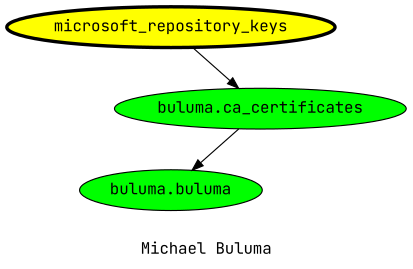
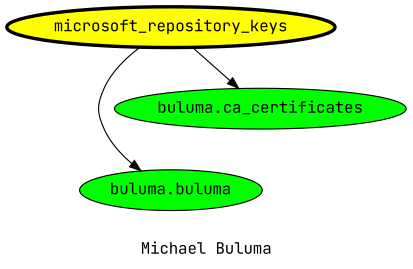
edge "buluma.ca_certificates" -> "buluma.buluma": now "microsoft_repository_keys" -> "buluma.buluma"
